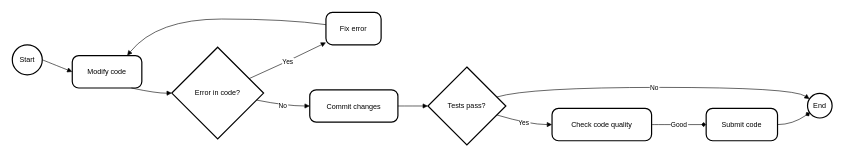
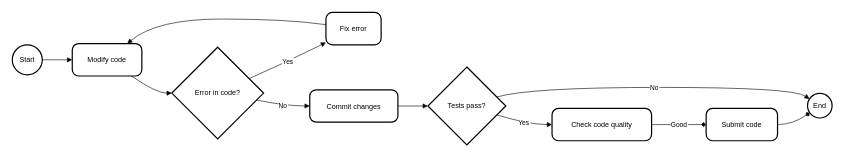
node "Modify code": moved (107, 72) -> (107, 60)
